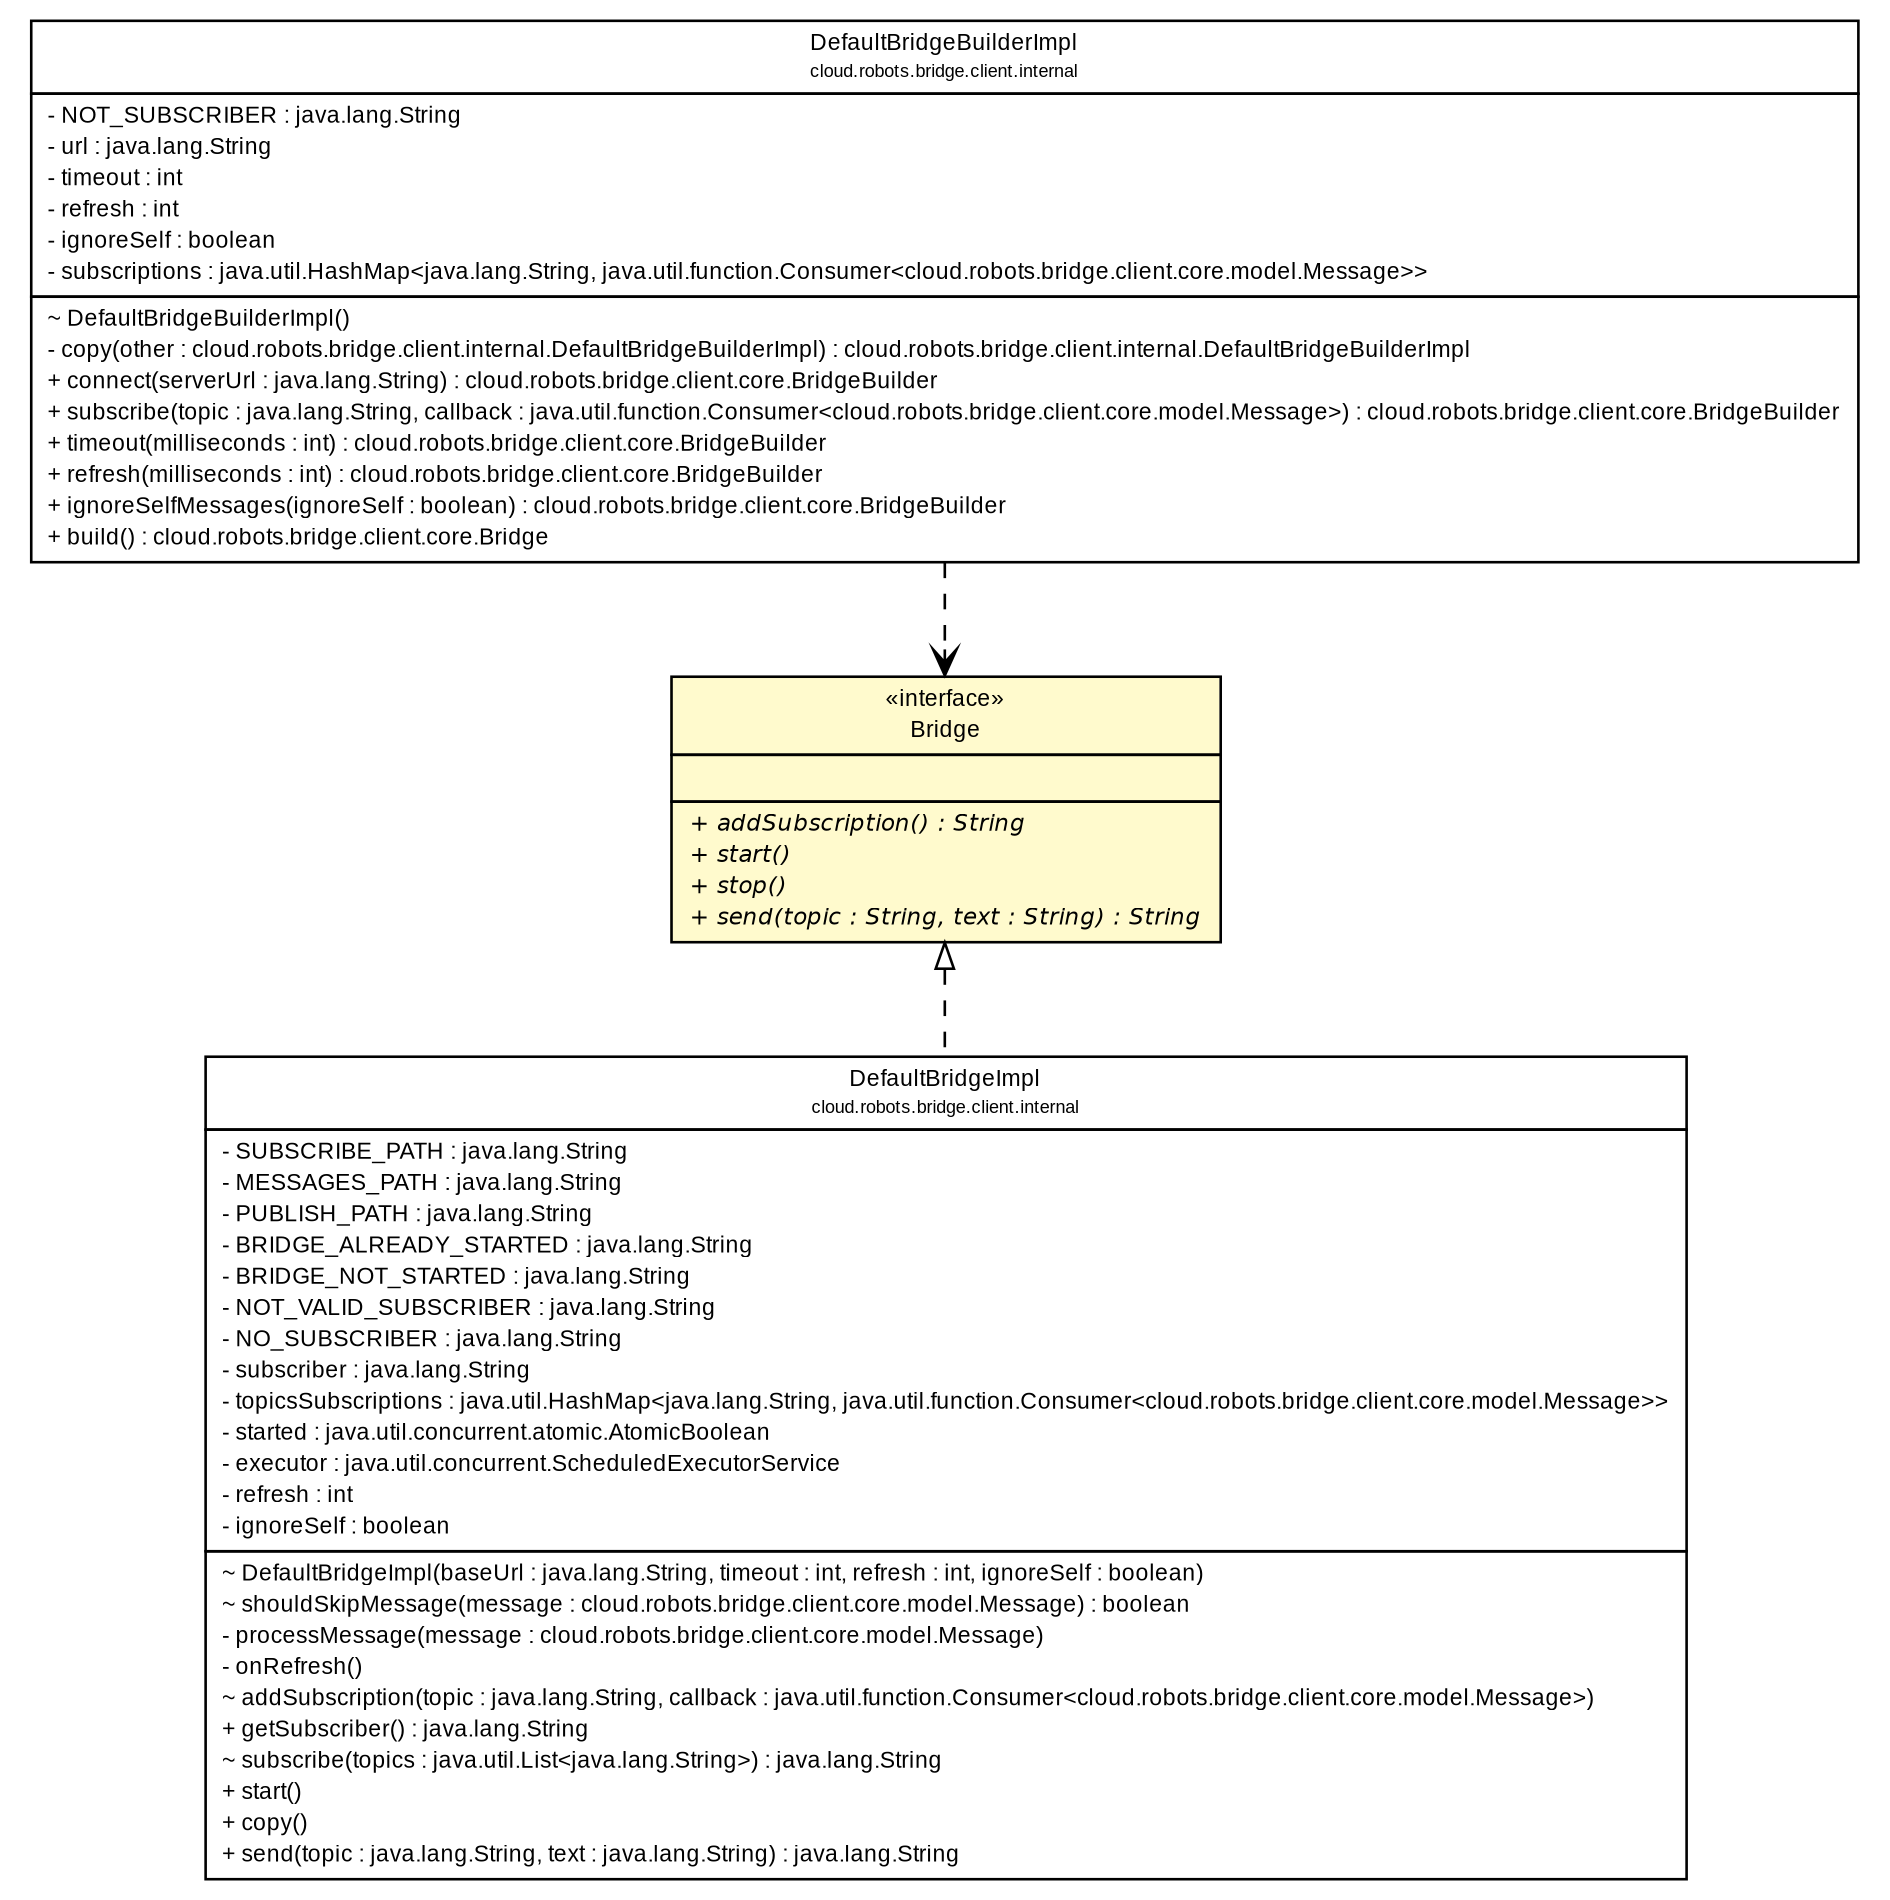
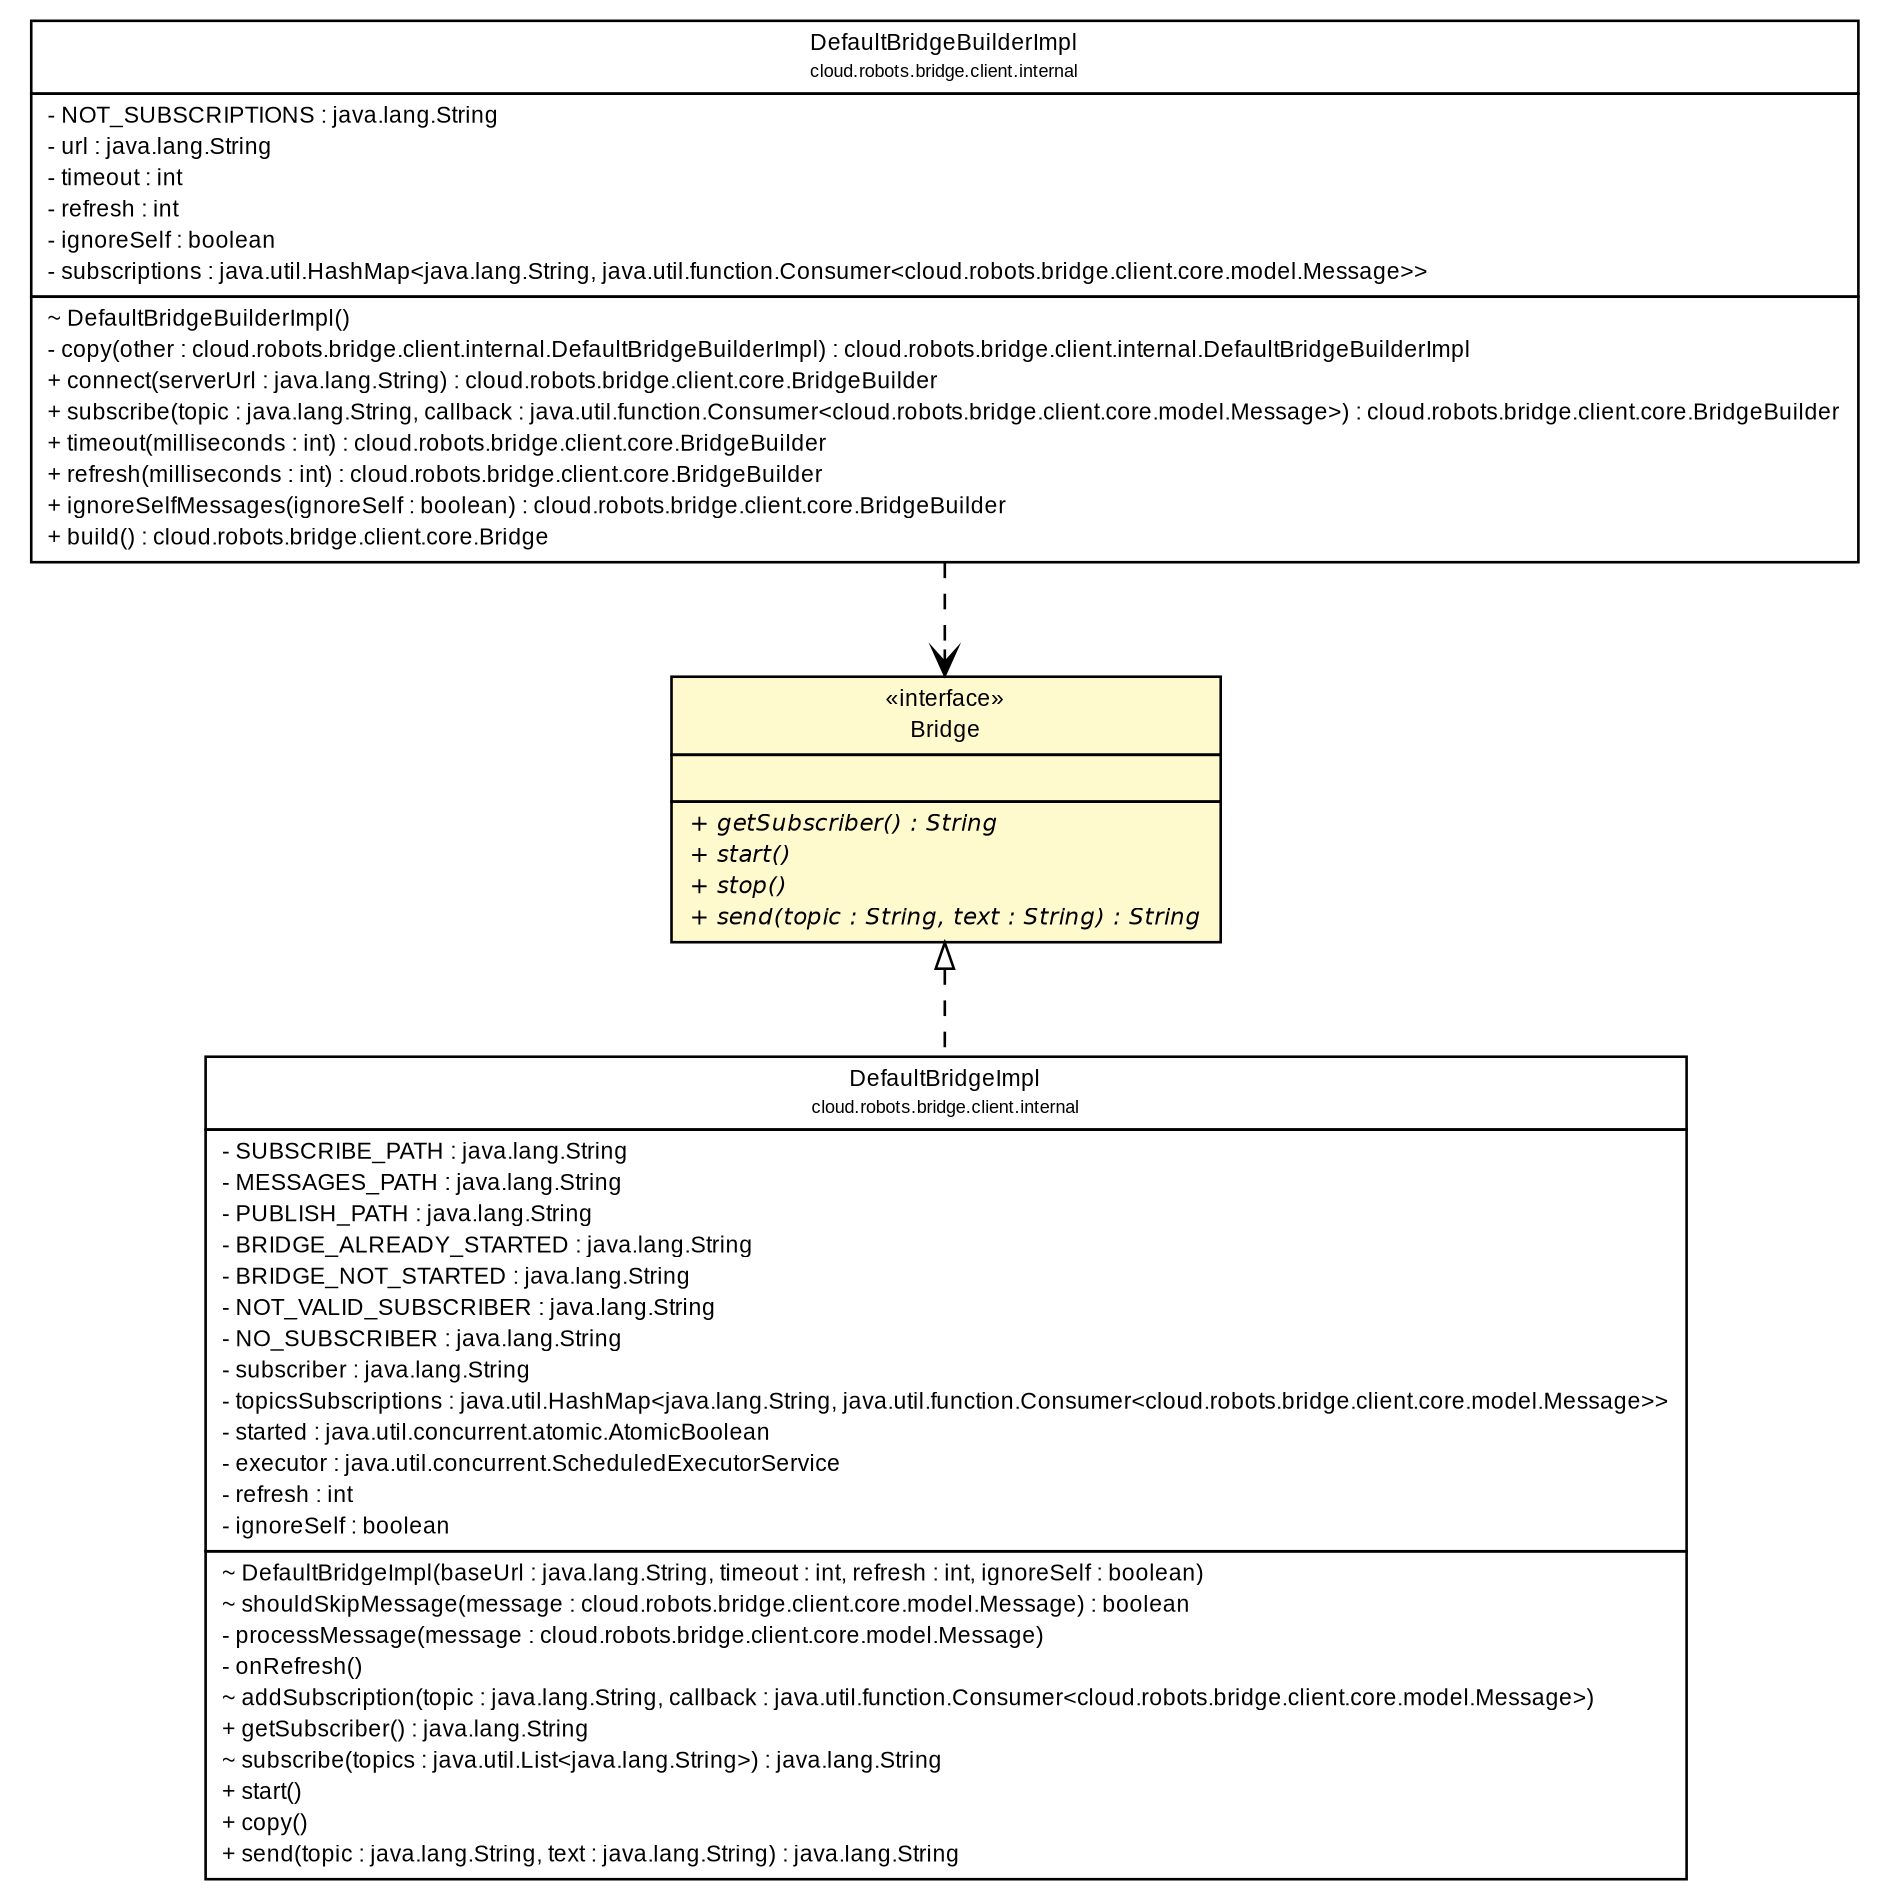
node "DefaultBridgeBuilderImpl": text "- NOT_SUBSCRIBER : java.lang.String" -> "- NOT_SUBSCRIPTIONS : java.lang.String"
node "Bridge": text "+ addSubscription() : String" -> "+ getSubscriber() : String"
